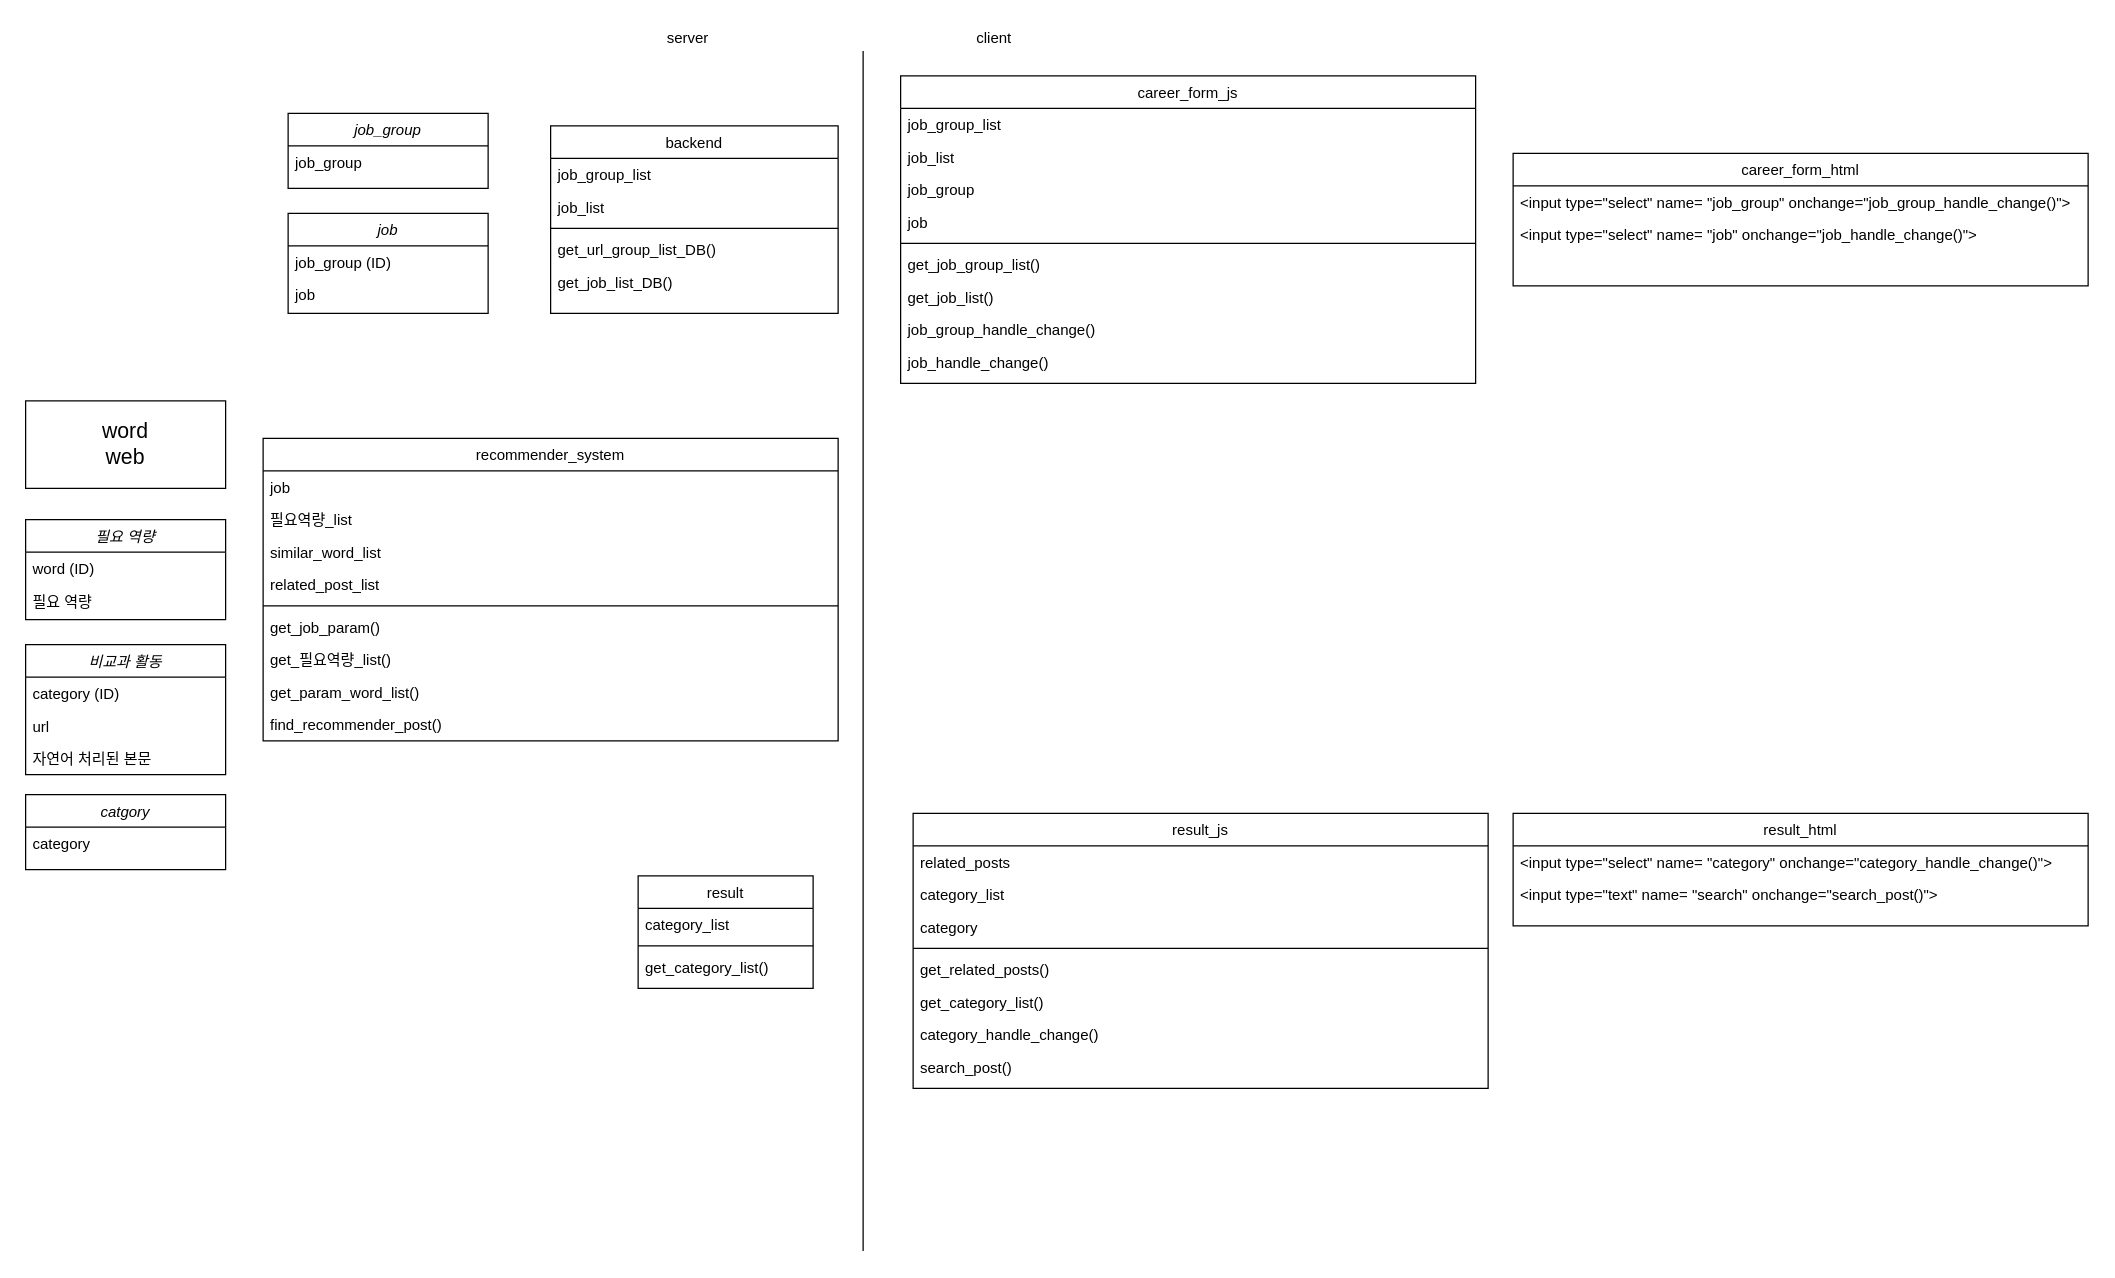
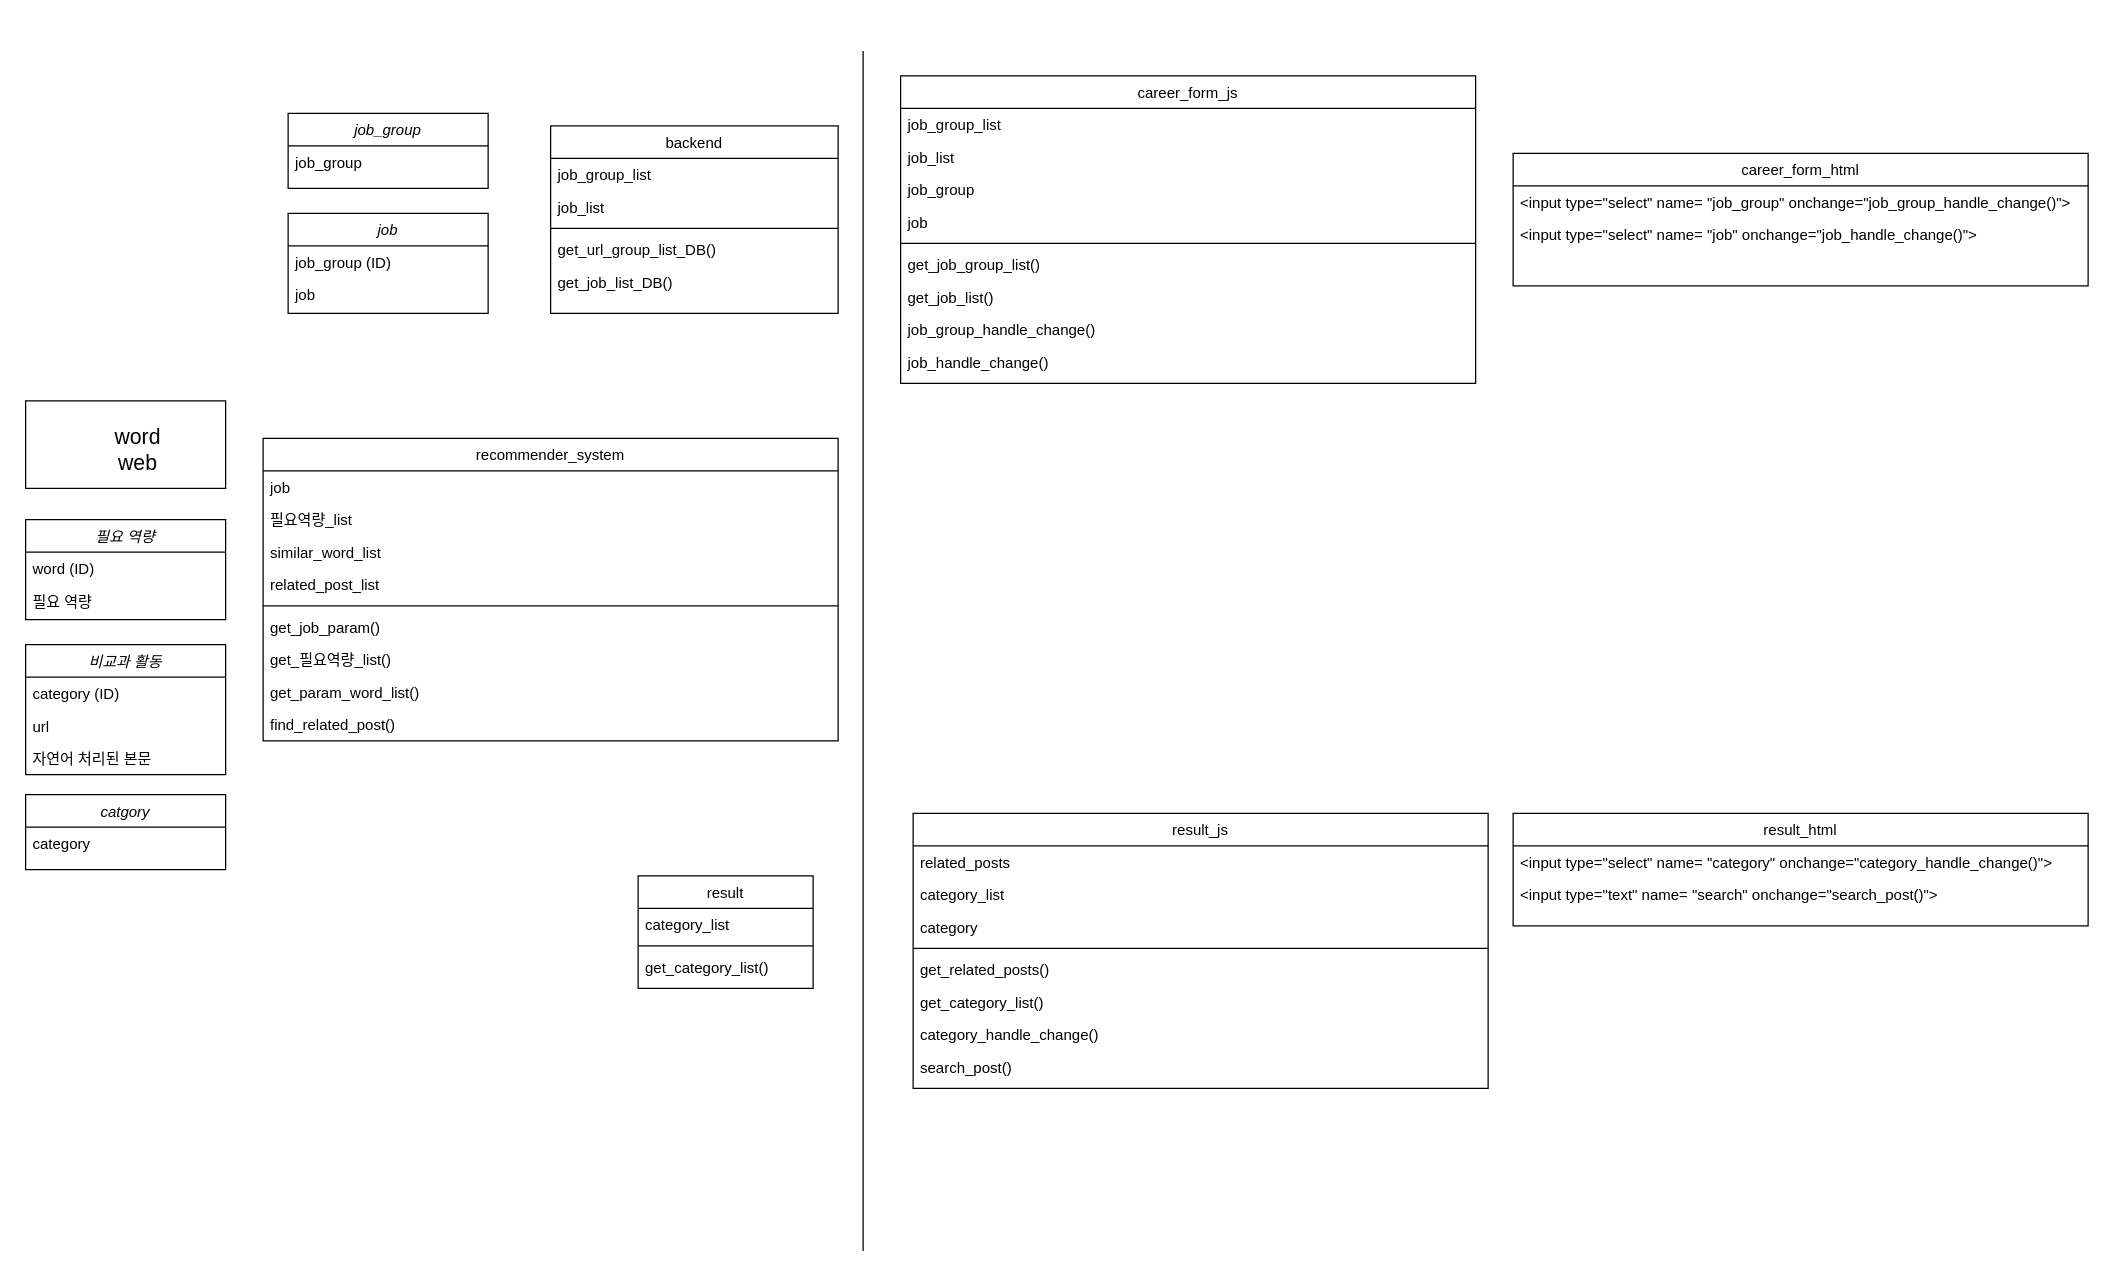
node "server": removed
node "client": removed
node "word web": moved (126, 444) -> (138, 451)
node "find_recommender_post()": label "find_recommender_post()" -> "find_related_post()"
